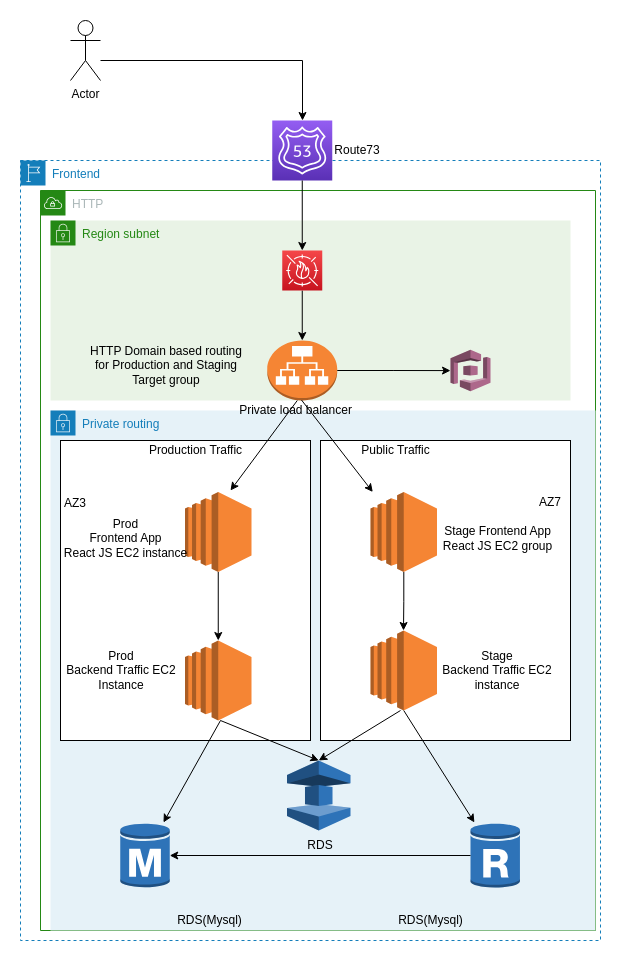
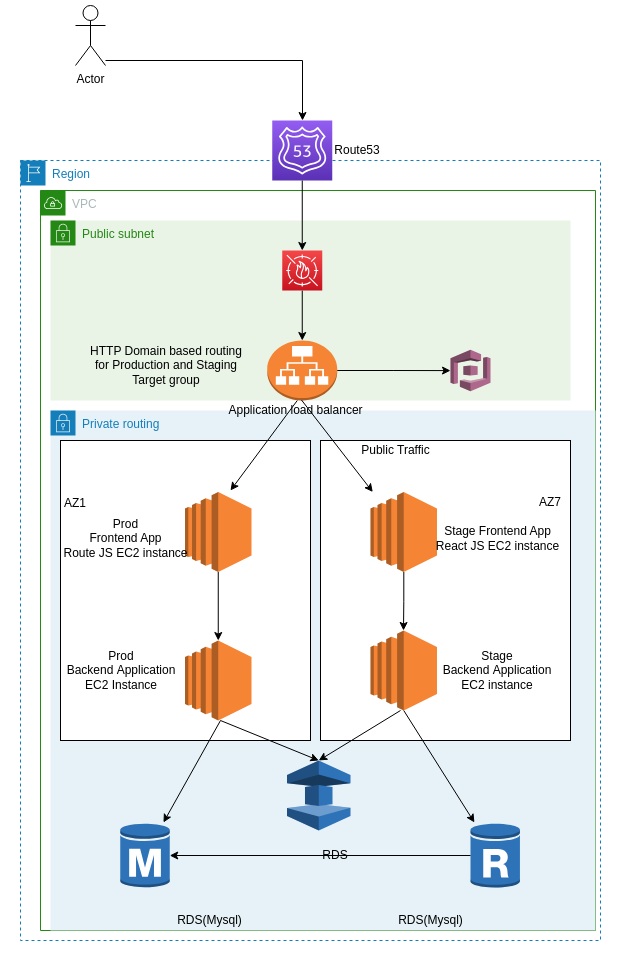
node "Actor": moved (86, 51) -> (91, 36)
node "Route73": label "Route73" -> "Route53"
node "Frontend": label "Frontend" -> "Region"
node "HTTP": label "HTTP" -> "VPC"
node "Region subnet": label "Region subnet" -> "Public subnet"
node "Private load balancer": label "Private load balancer" -> "Application load balancer"
node "Production Traffic": removed
node "AZ3": label "AZ3" -> "AZ1"
node "Prod Frontend App React JS EC2 instance": label "Prod Frontend App React JS EC2 instance" -> "Prod Frontend App Route JS EC2 instance"
node "Stage Frontend App React JS EC2 group": label "Stage Frontend App React JS EC2 group" -> "Stage Frontend App React JS EC2 instance"
node "Prod Backend Traffic EC2 Instance": label "Prod Backend Traffic EC2 Instance" -> "Prod Backend Application EC2 Instance"
node "Stage Backend Traffic EC2 instance": label "Stage Backend Traffic EC2 instance" -> "Stage Backend Application EC2 instance"
node "RDS": moved (321, 846) -> (336, 856)
